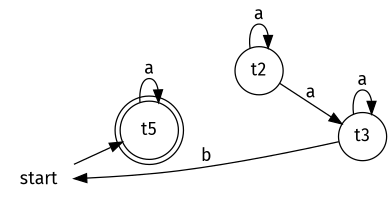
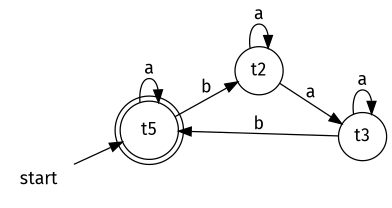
edge "t5" -> "t2": added, label "b"
edge "t3" -> "start": now "t3" -> "t5"
